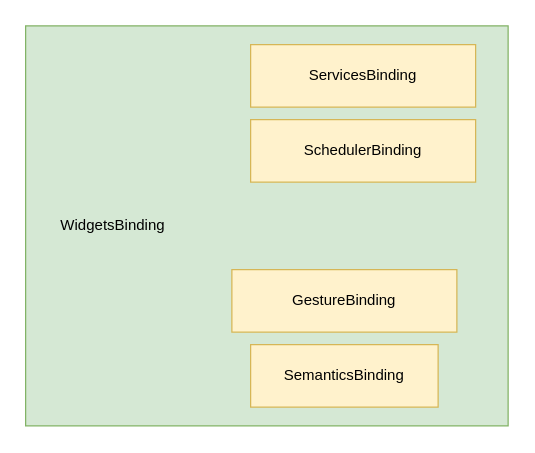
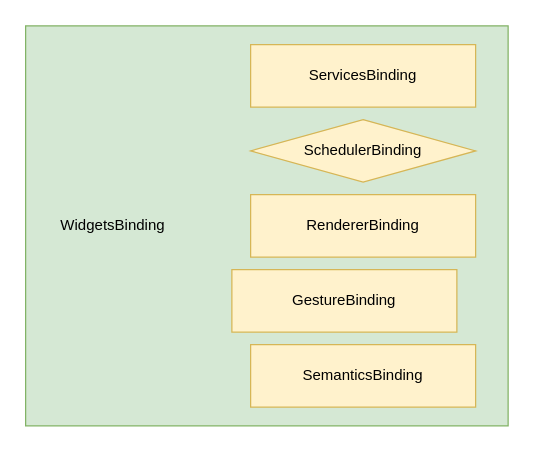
node "SchedulerBinding": shape rectangle -> diamond
node "RendererBinding": added
node "SemanticsBinding": size 188x63 -> 225x63
